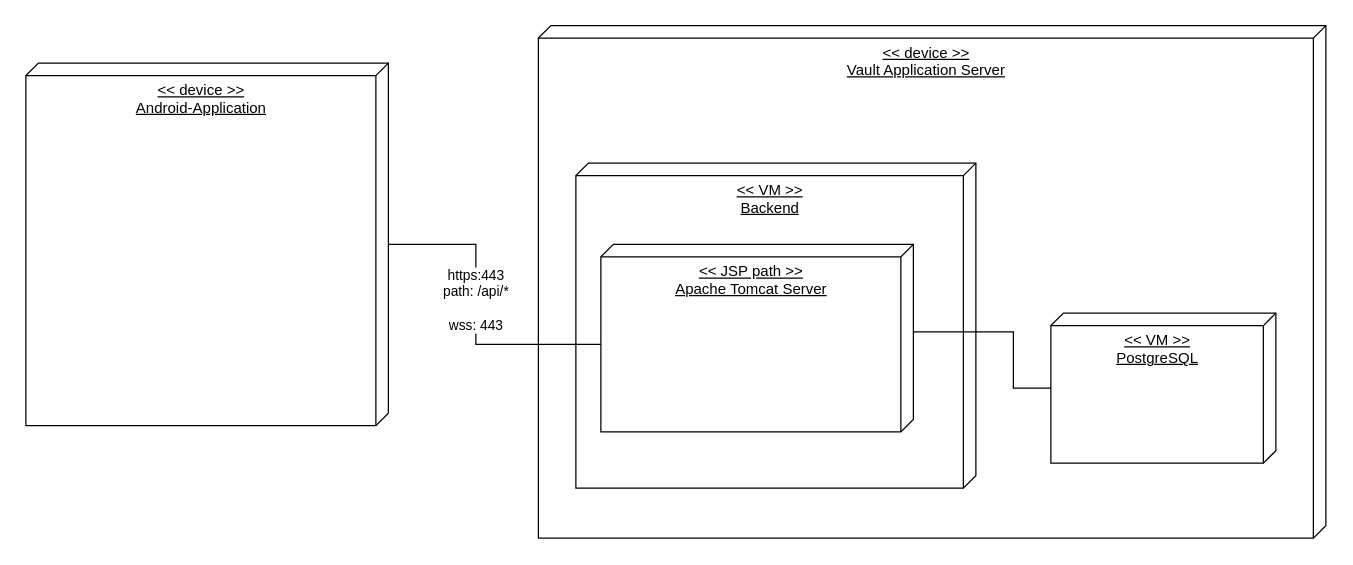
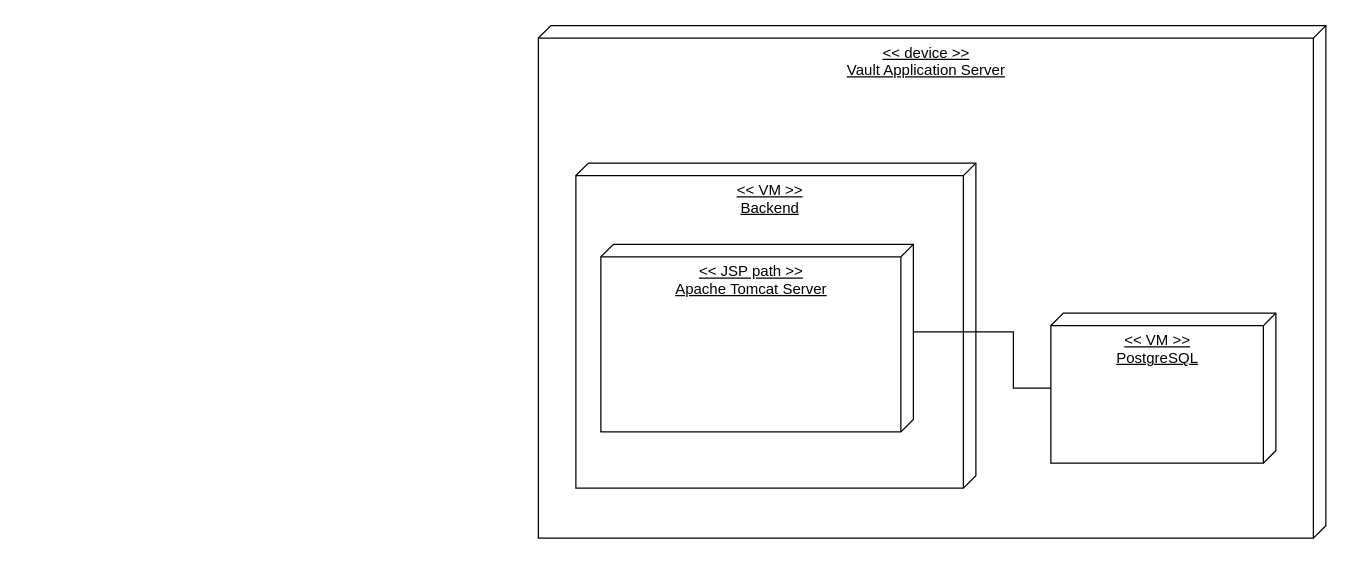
node "<< device >> Android-Application": removed
edge "<< device >> Android-Application" -- "<< JSP path >> Apache Tomcat Server": removed, label "https:443 path: /api/* wss: 443"
